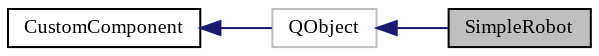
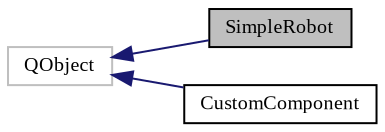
edge "QObject" -> "CustomComponent": reversed
